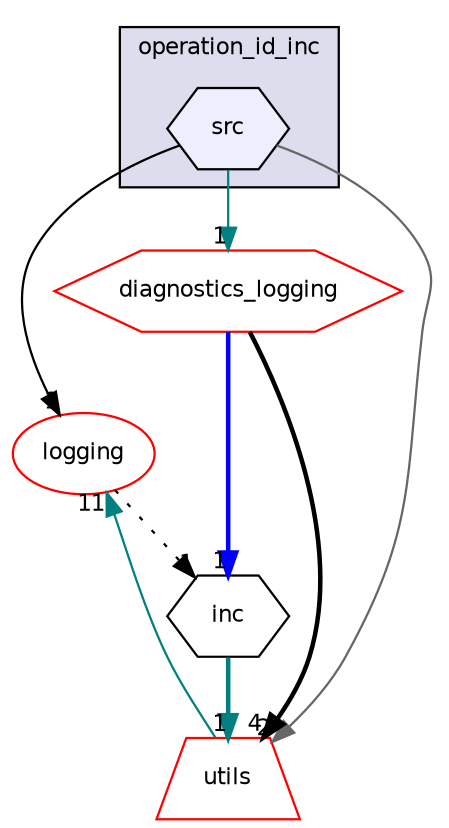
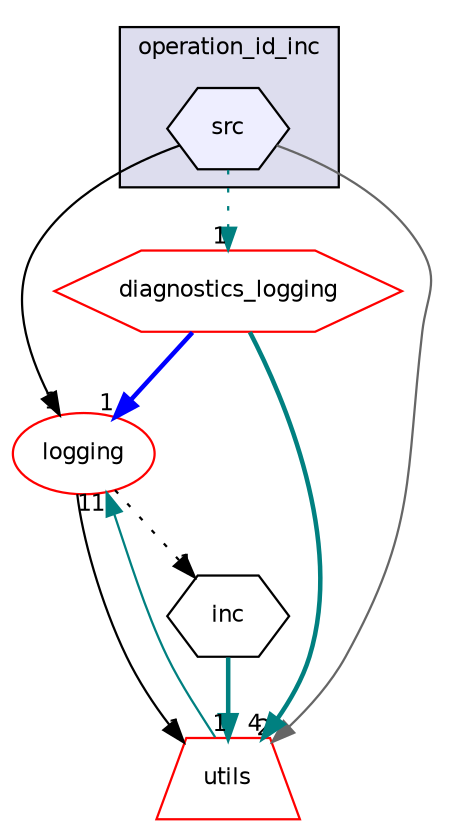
edge "src" -> "diagnostics_logging": style solid -> dotted
edge "diagnostics_logging" -> "inc": now "diagnostics_logging" -> "logging"
edge "diagnostics_logging" -> "utils": color black -> teal
edge "logging" -> "utils": added
